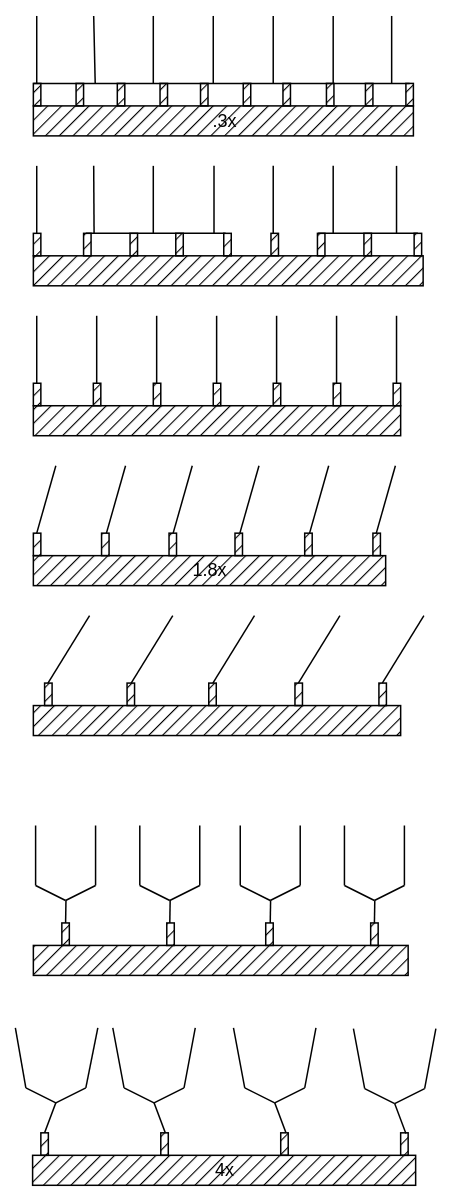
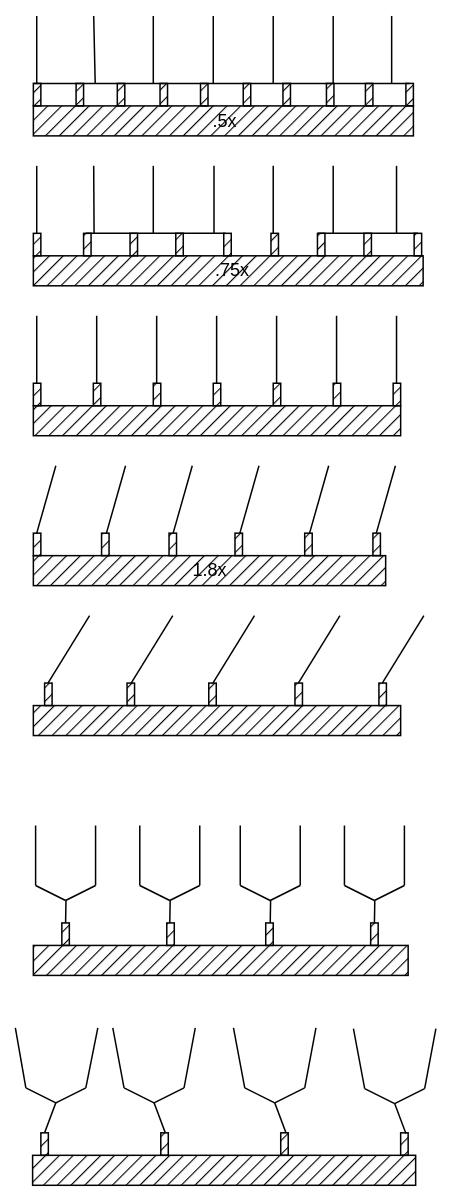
node ".3x": label ".3x" -> ".5x"
node ".75x": added
node "4x": removed
